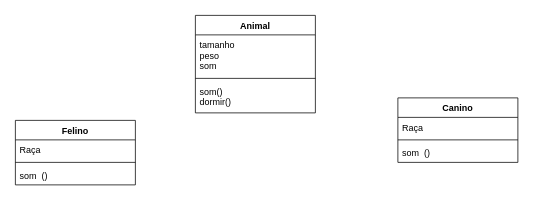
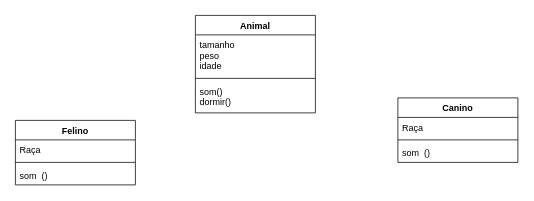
node "tamanho peso som": label "tamanho peso som" -> "tamanho peso idade"
